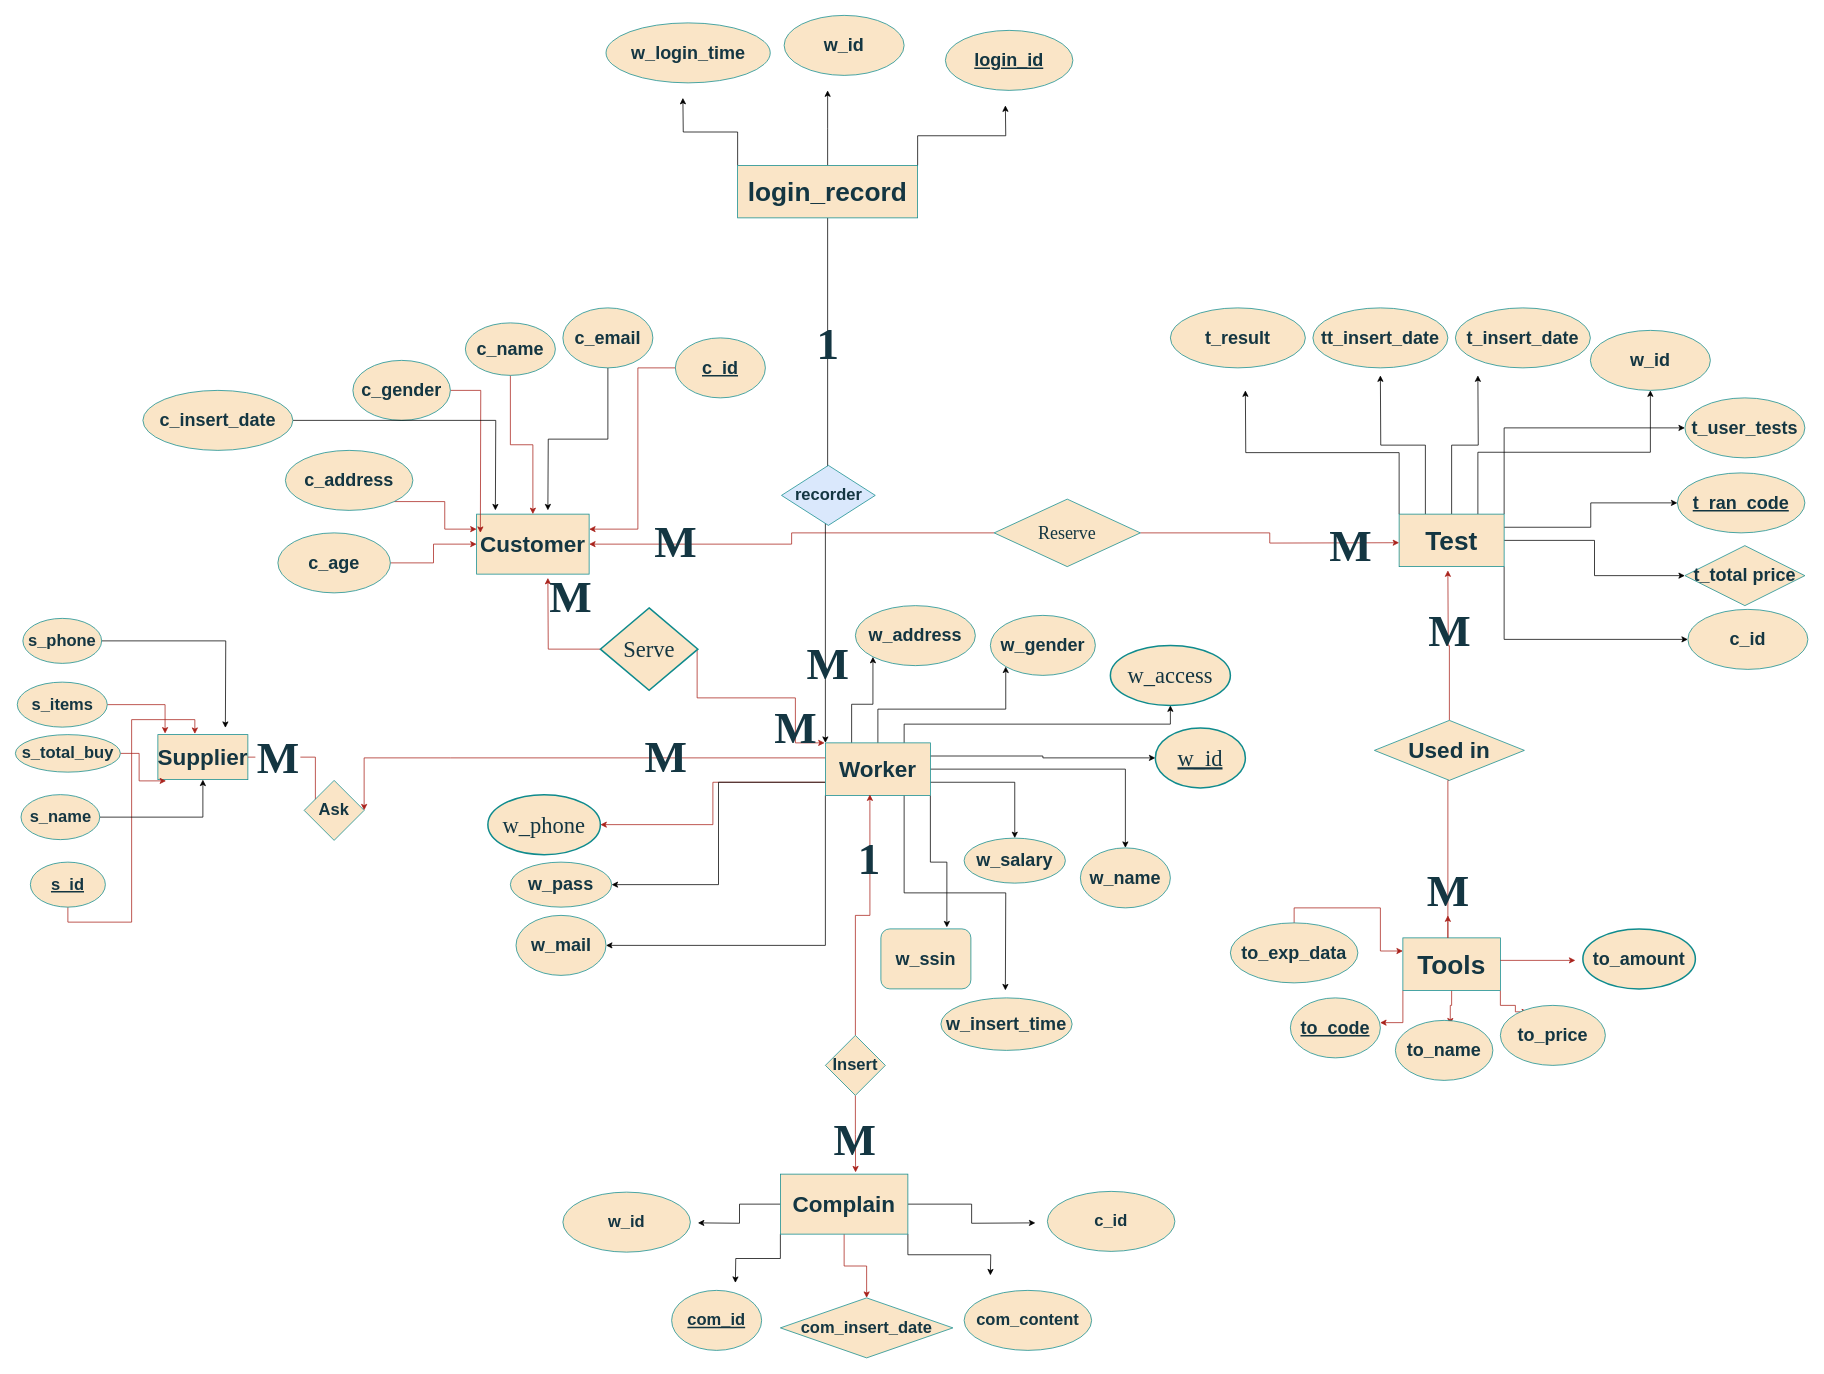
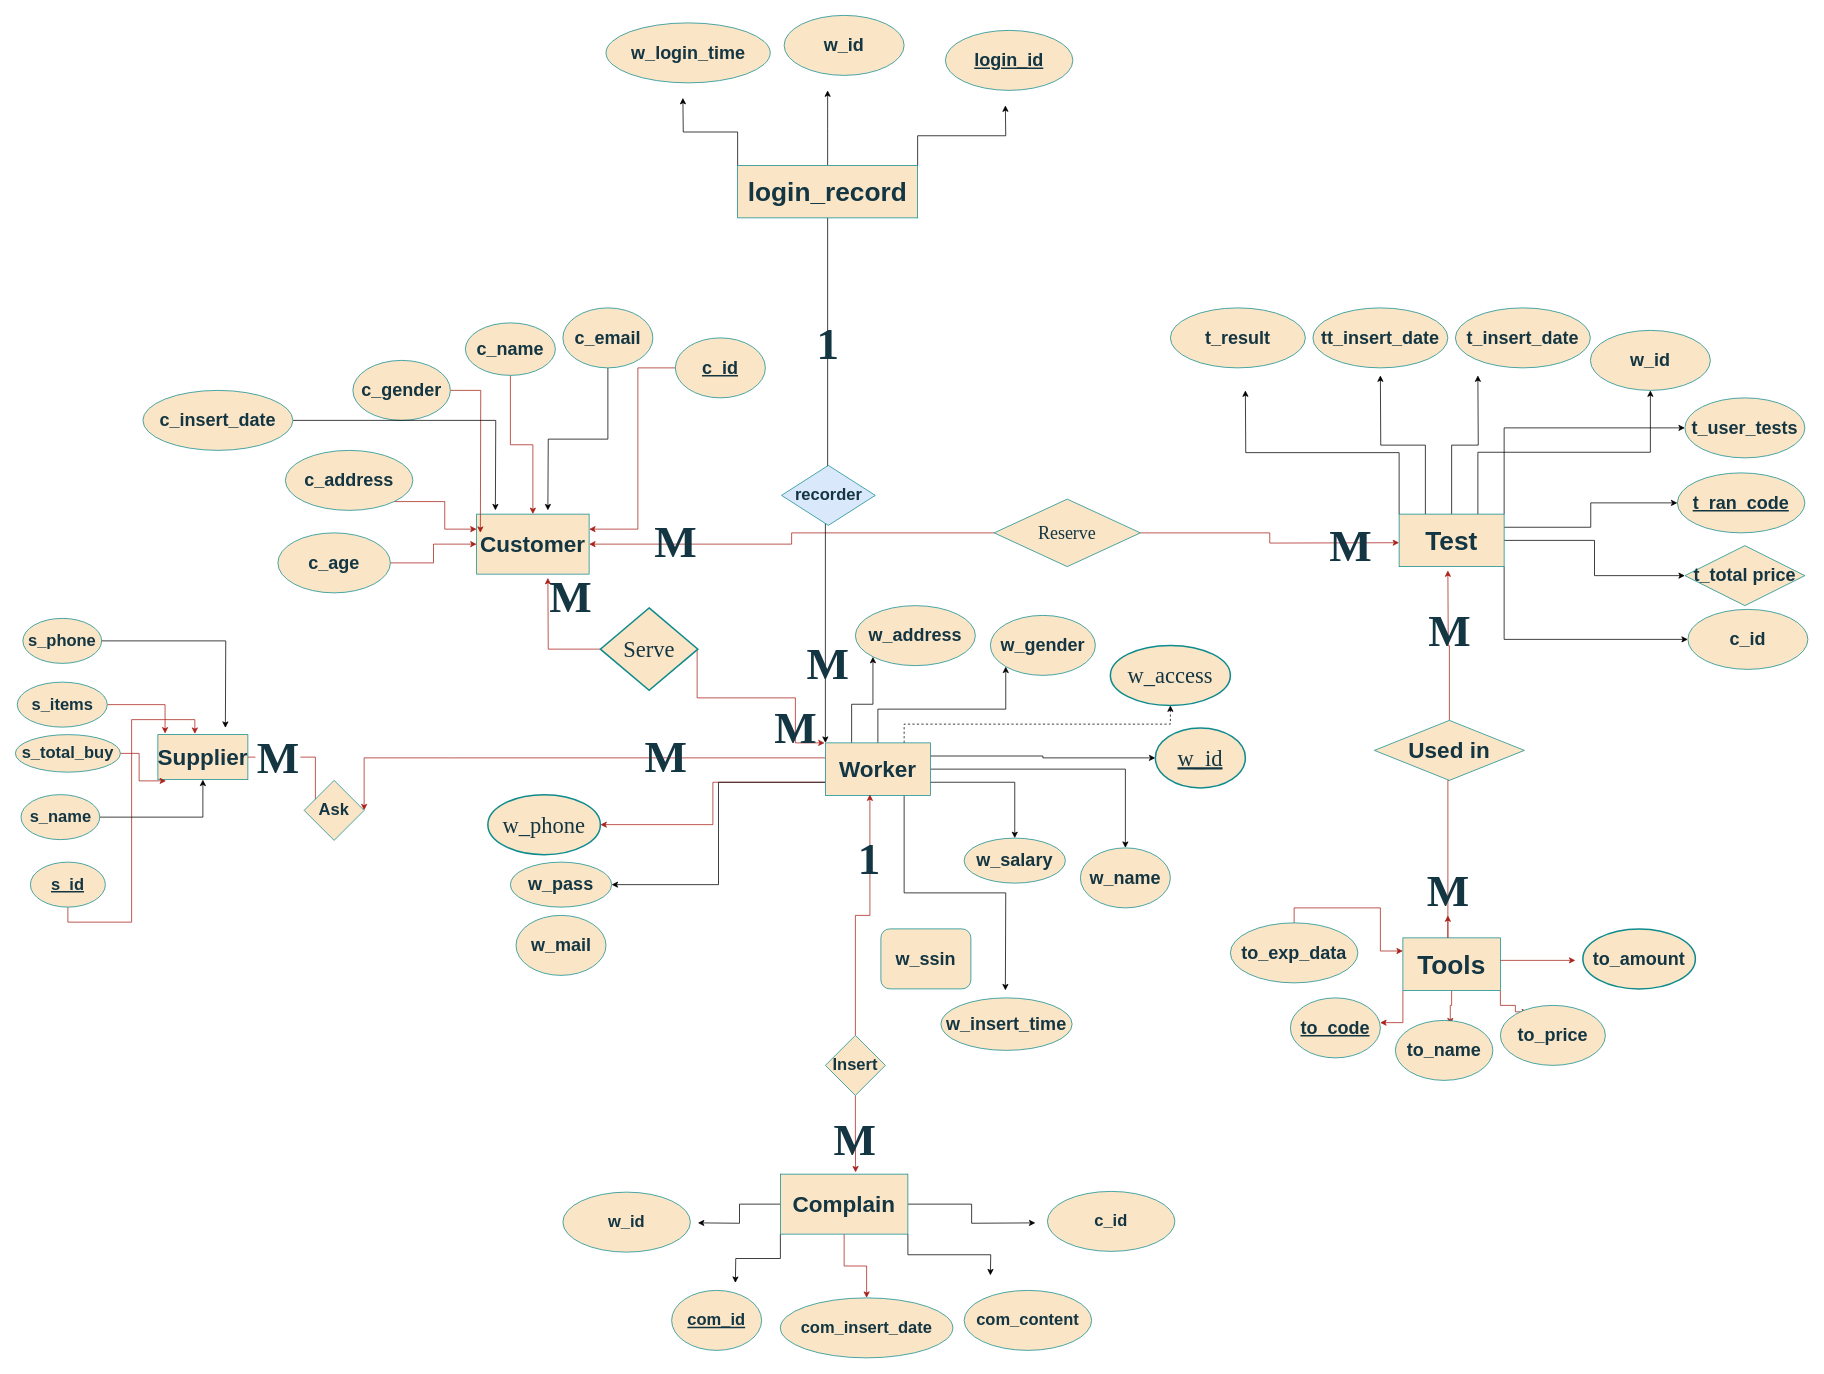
edge "Worker" -> "w_access": style solid -> dashed
edge "Worker" -> "w_ssin": removed
edge "Worker" -> "w_mail": removed
node "com_insert_date": shape diamond -> ellipse
